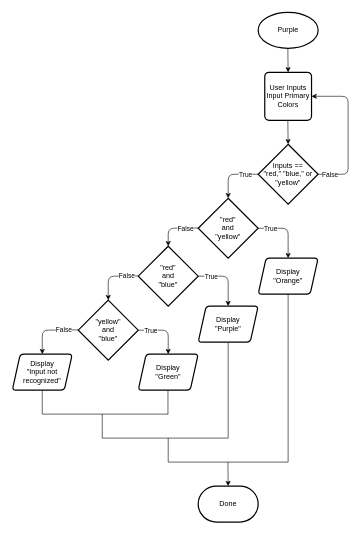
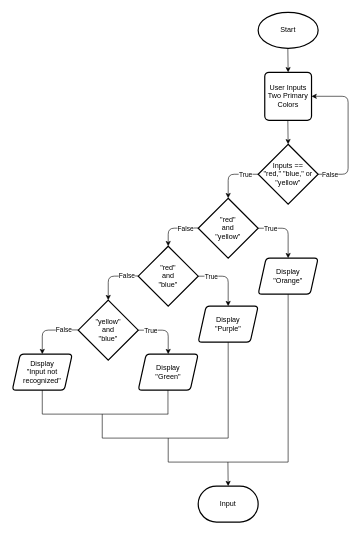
node "Purple": label "Purple" -> "Start"
node "User Inputs Input Primary Colors": label "User Inputs Input Primary Colors" -> "User Inputs Two Primary Colors"
node "Done": label "Done" -> "Input"
